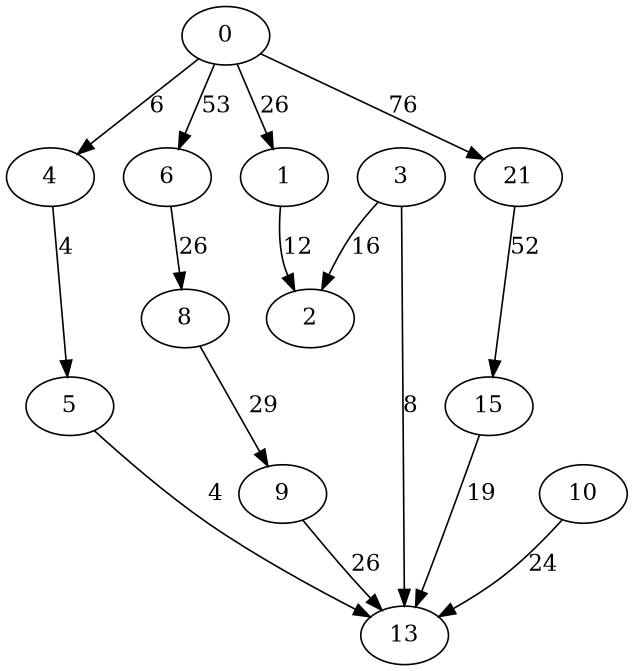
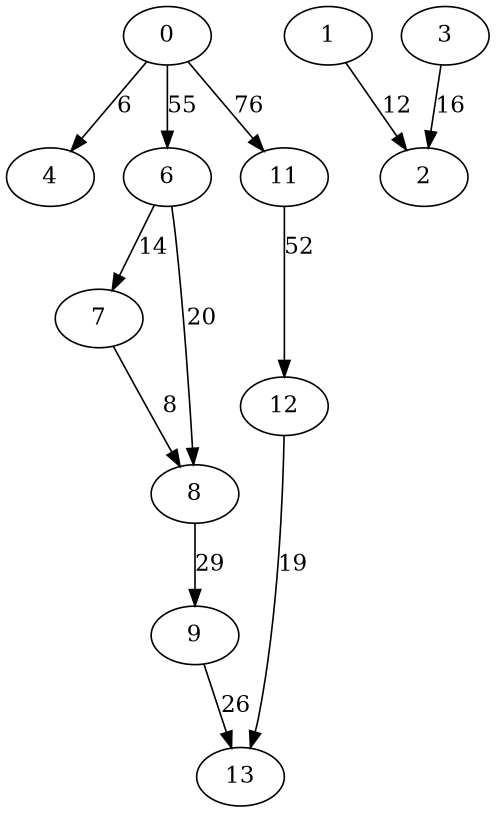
edge "0" -> "1": removed, label "26"
edge "0" -> "6": label "53" -> "55"
node "21": label "21" -> "11"
edge "6" -> "8": label "26" -> "20"
node "7": added
edge "3" -> "13": removed, label "8"
node "5": removed
node "15": label "15" -> "12"
node "10": removed
